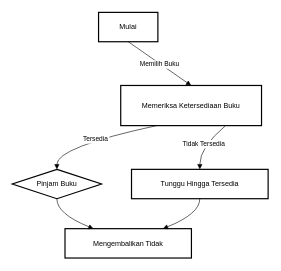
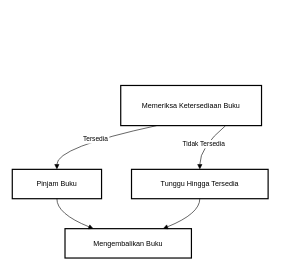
node "Mulai": removed
edge "Mulai" -> "Memeriksa Ketersediaan Buku": removed, label "Memilih Buku"
node "Pinjam Buku": shape diamond -> rectangle
node "Mengembalikan Tidak": label "Mengembalikan Tidak" -> "Mengembalikan Buku"
